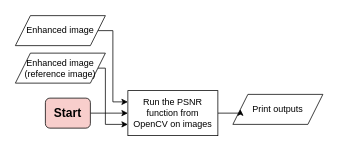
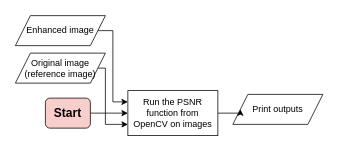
node "Enhanced image (reference image)": label "Enhanced image (reference image)" -> "Original image (reference image)"
